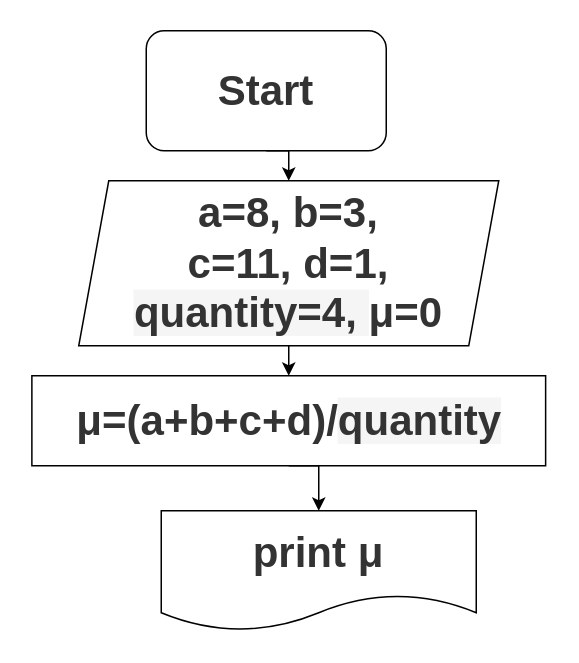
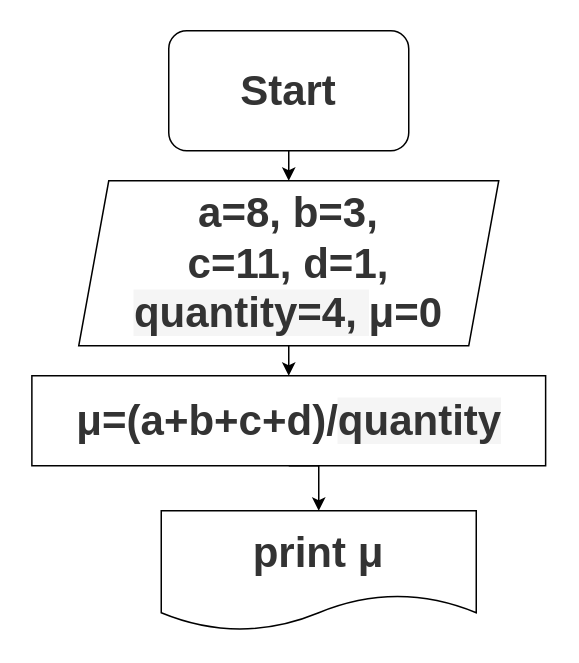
node "Start": moved (266, 91) -> (289, 91)
